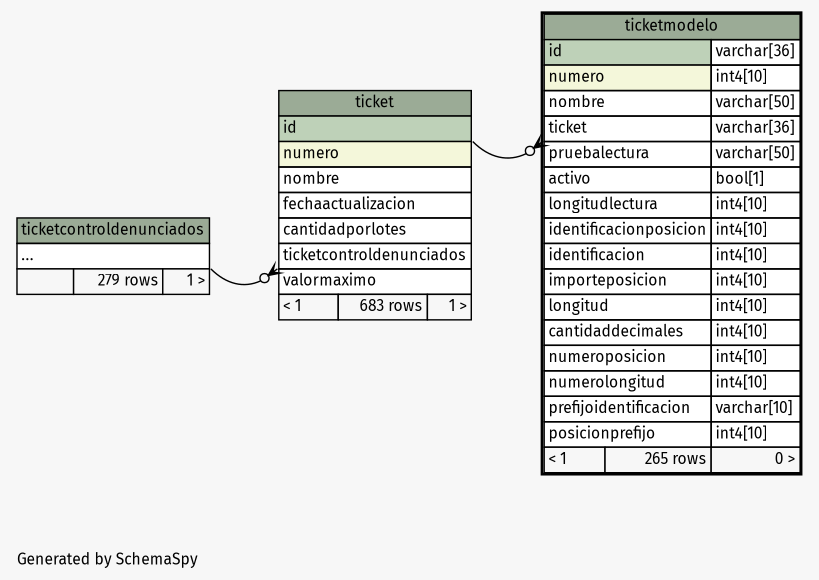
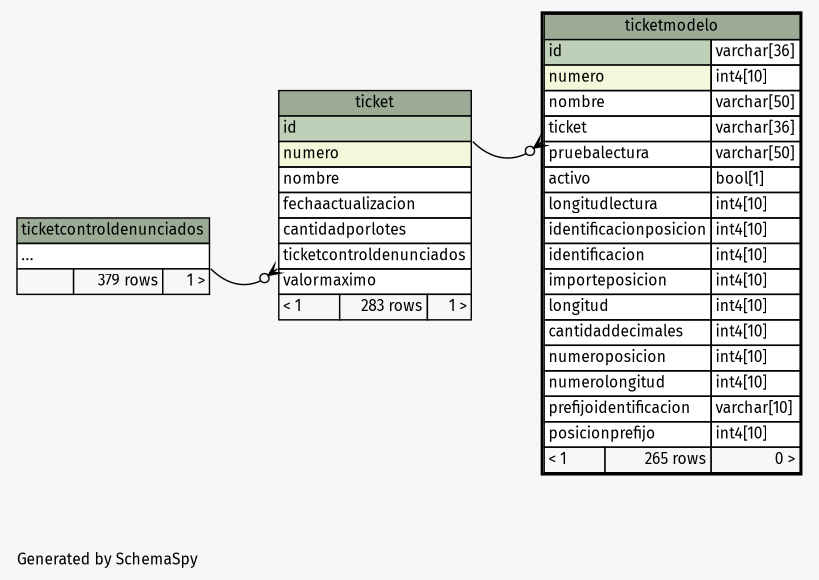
node "ticketcontroldenunciados": text "279 rows" -> "379 rows"
node "ticket": text "683 rows" -> "283 rows"
